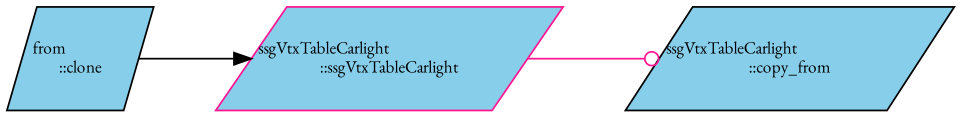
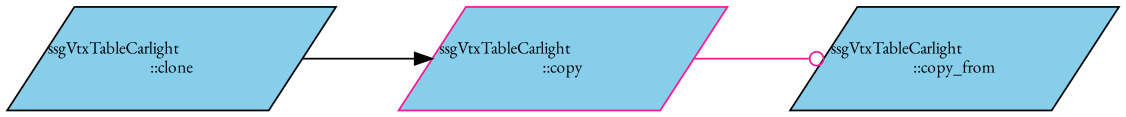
node "from ::clone": label "from ::clone" -> "ssgVtxTableCarlight ::clone"
node "ssgVtxTableCarlight ::ssgVtxTableCarlight": label "ssgVtxTableCarlight ::ssgVtxTableCarlight" -> "ssgVtxTableCarlight ::copy"
